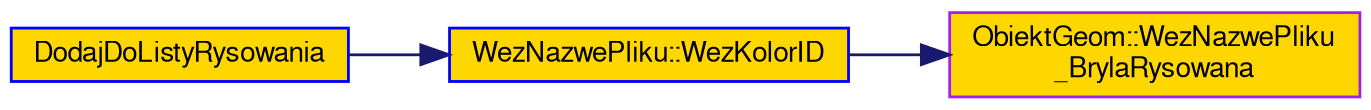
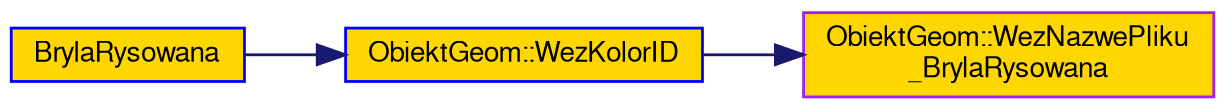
node "DodajDoListyRysowania": label "DodajDoListyRysowania" -> "BrylaRysowana"
node "WezNazwePliku::WezKolorID": label "WezNazwePliku::WezKolorID" -> "ObiektGeom::WezKolorID"
